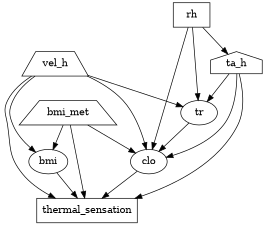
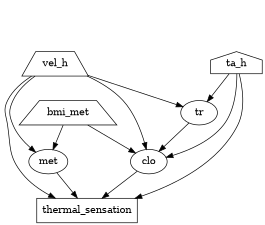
node "rh": removed
edge "bmi_met" -> "thermal_sensation": removed
node "bmi": label "bmi" -> "met"
